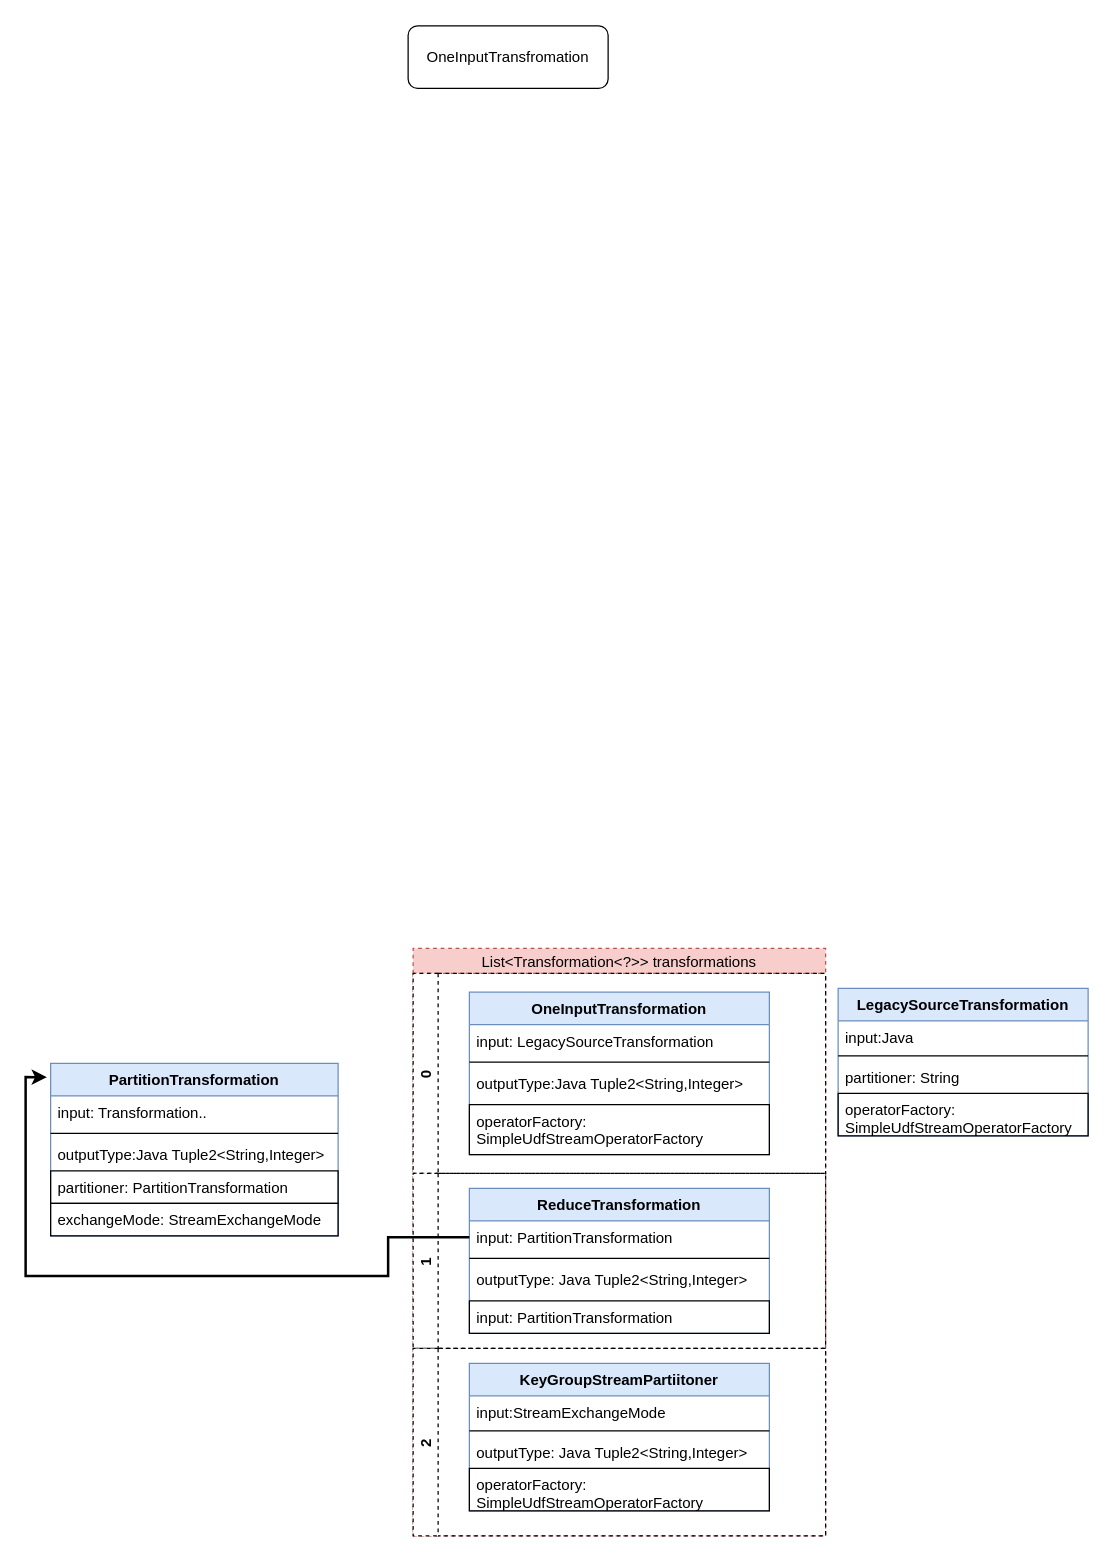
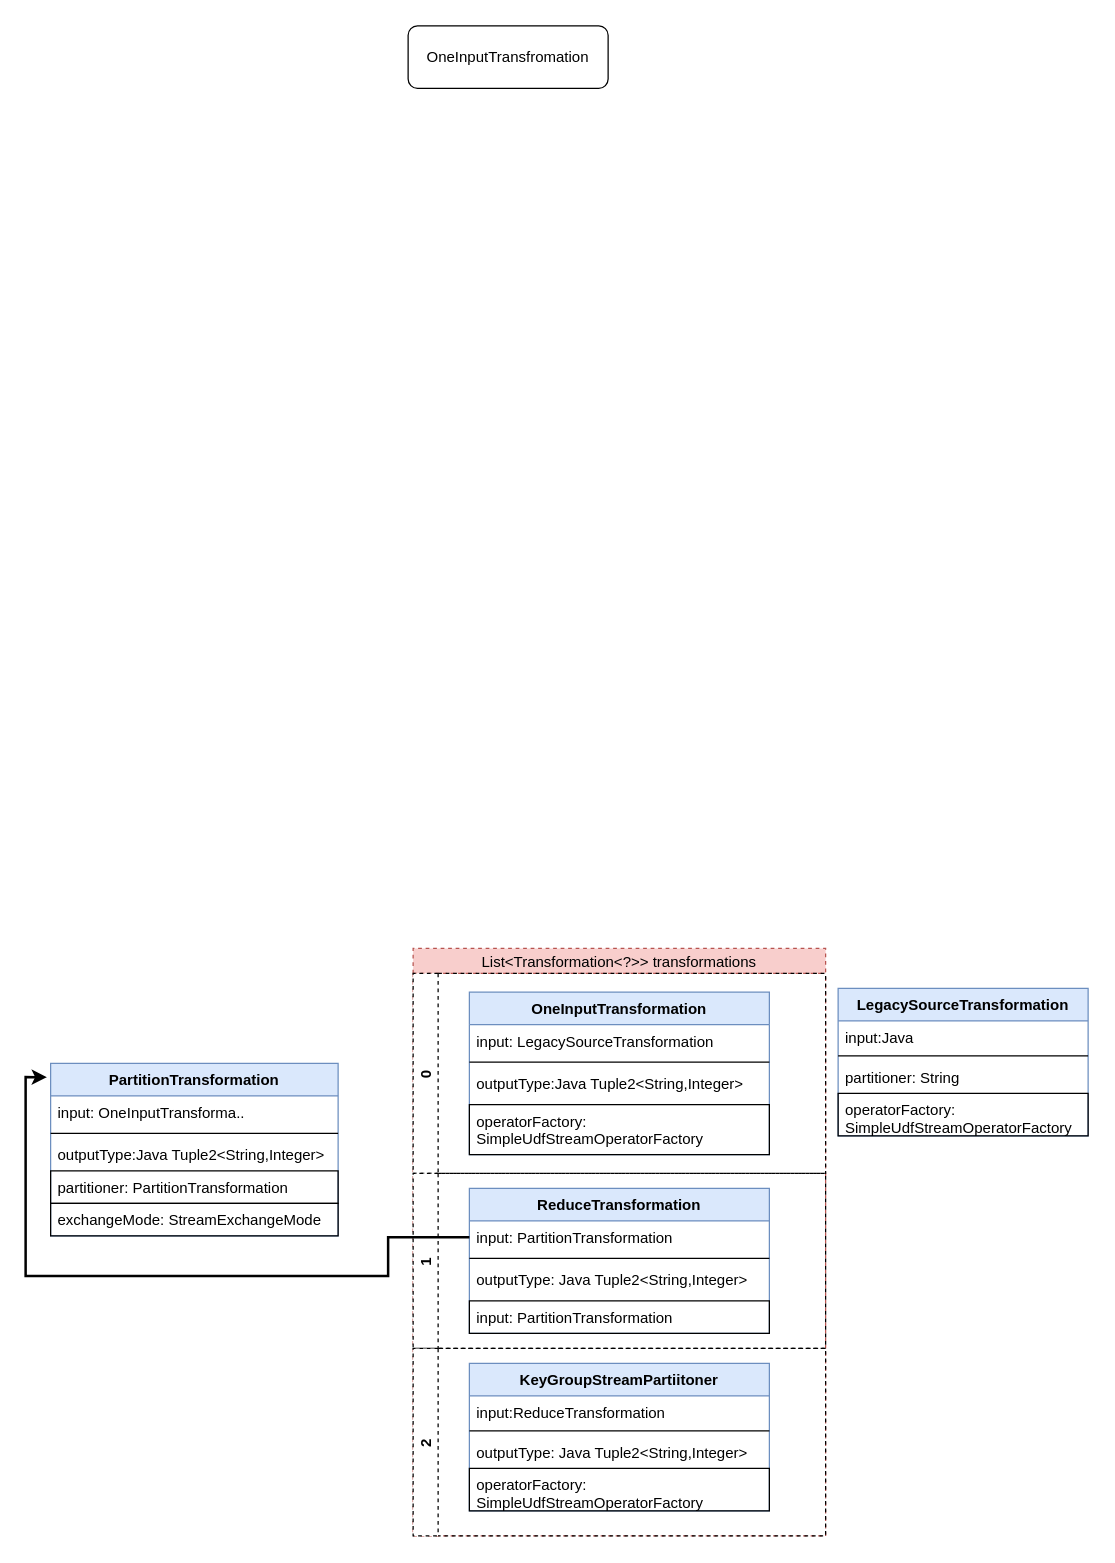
node "input: Transformation..": label "input: Transformation.." -> "input: OneInputTransforma.."
node "input:StreamExchangeMode": label "input:StreamExchangeMode" -> "input:ReduceTransformation"
